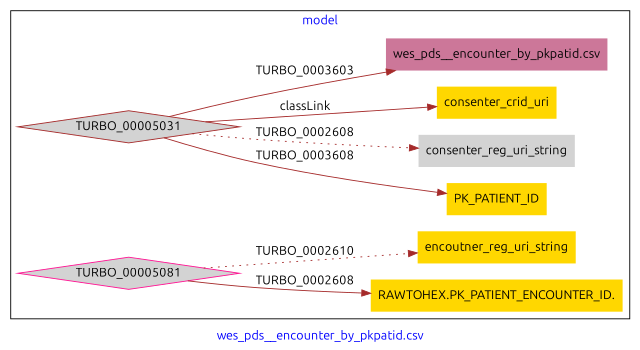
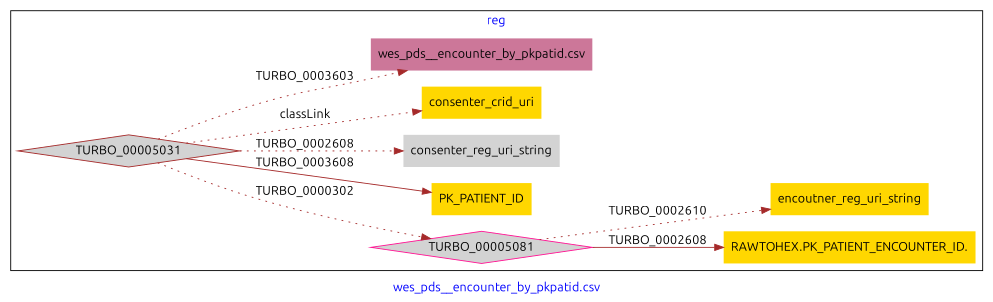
cluster "model": label "model" -> "reg"
edge "TURBO_00005031" -> "wes_pds__encounter_by_pkpatid.csv": style solid -> dotted
edge "TURBO_00005031" -> "consenter_crid_uri": style solid -> dotted
edge "TURBO_00005031" -> "TURBO_00005081": added, label "TURBO_0000302"
